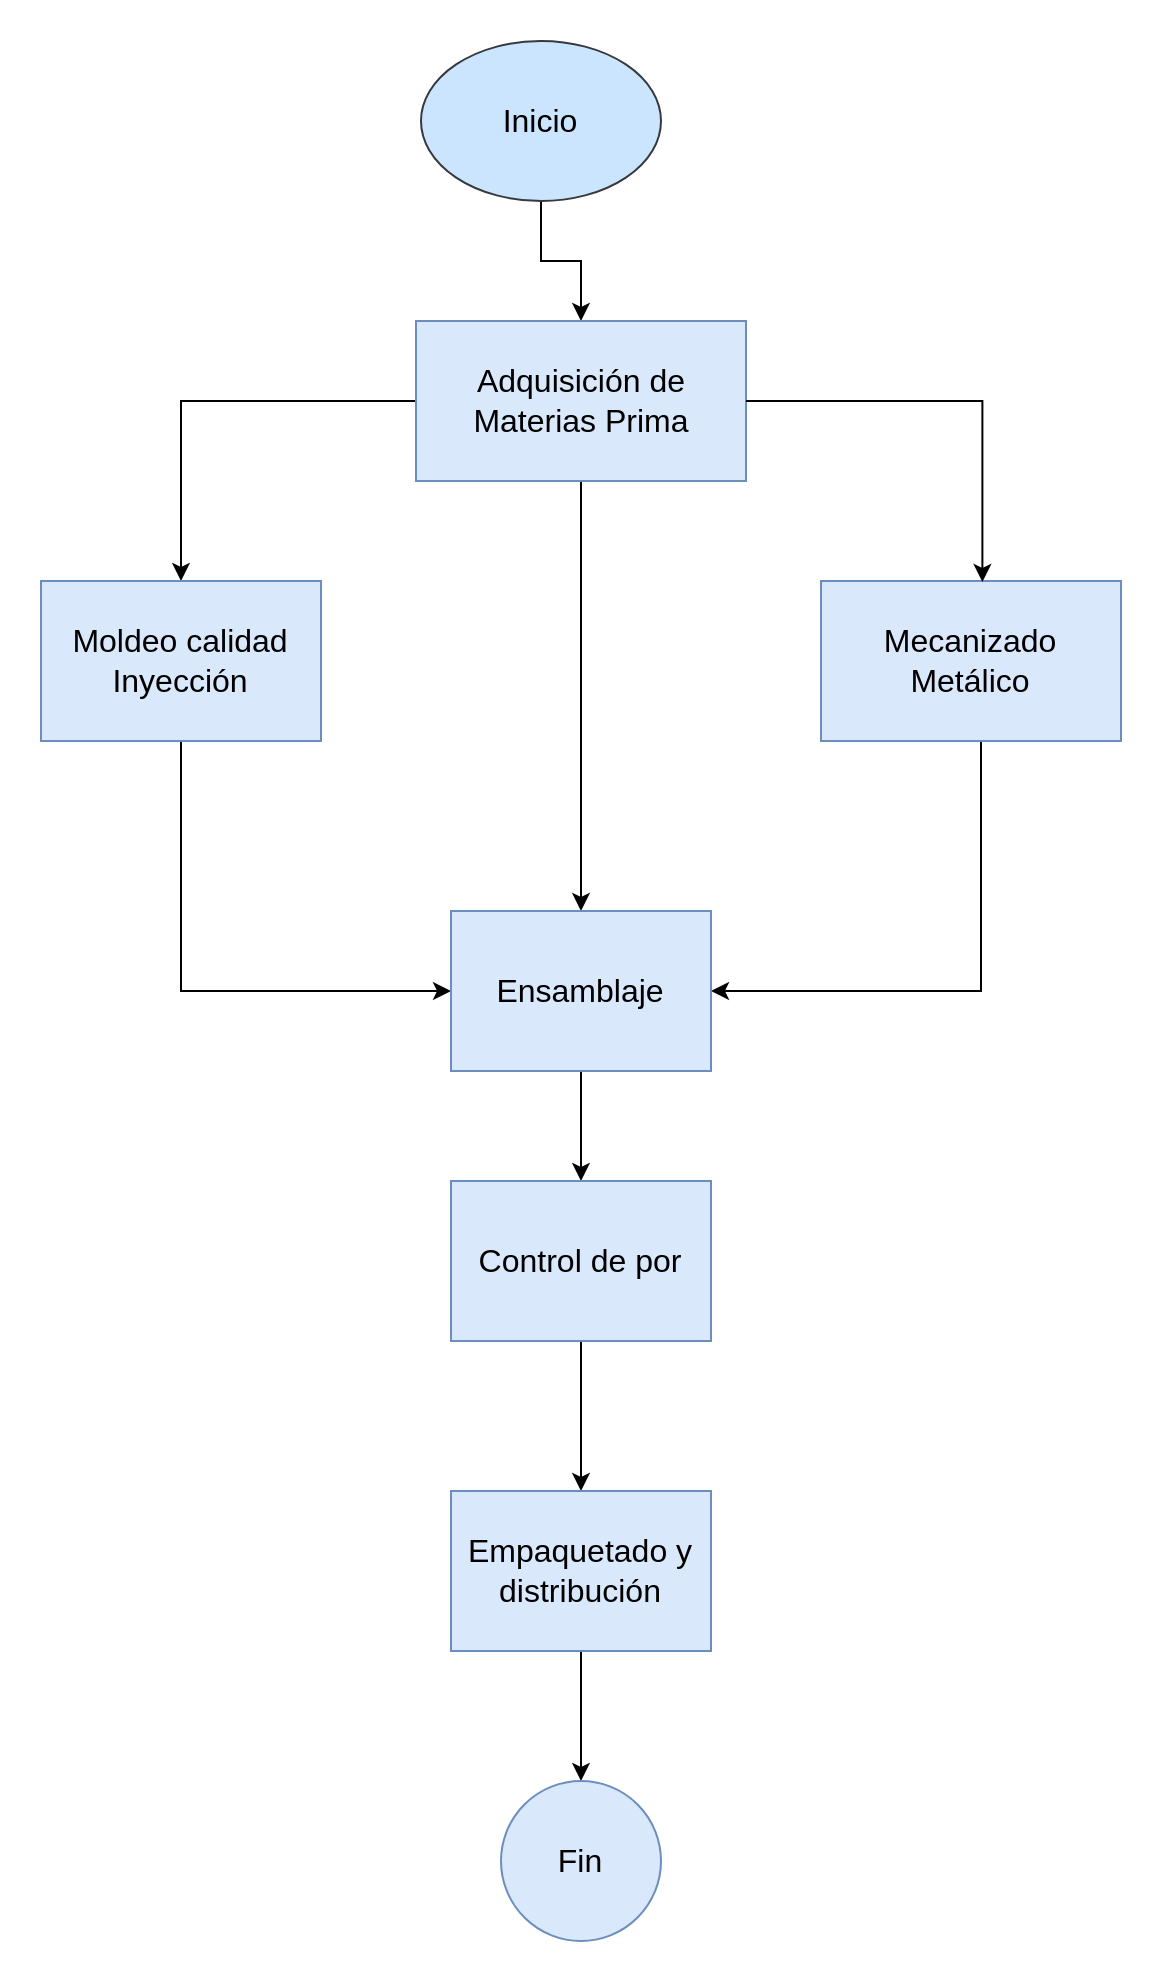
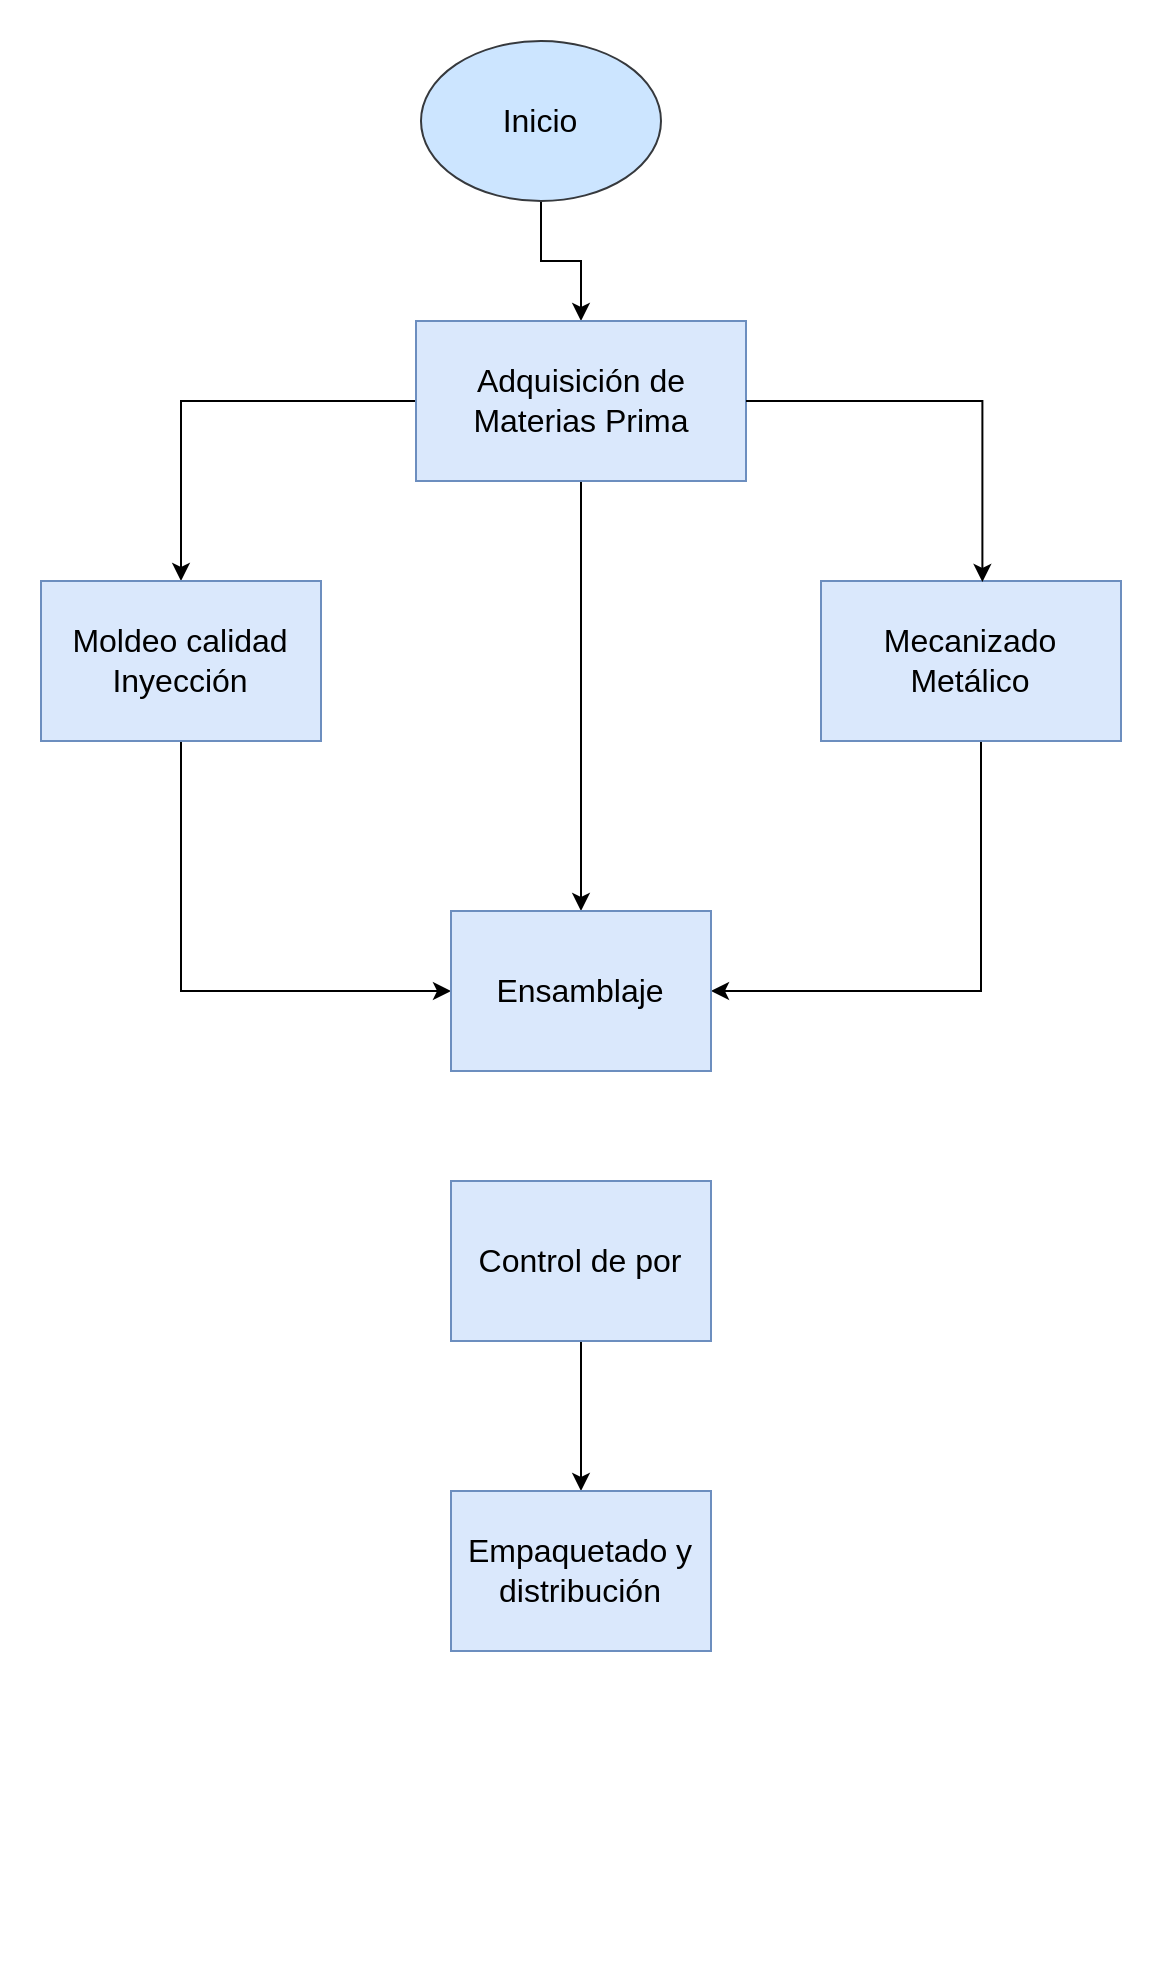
edge "Ensamblaje" -> "Control de por": removed
edge "Empaquetado y distribución" -> "Fin": removed
node "Fin": removed
